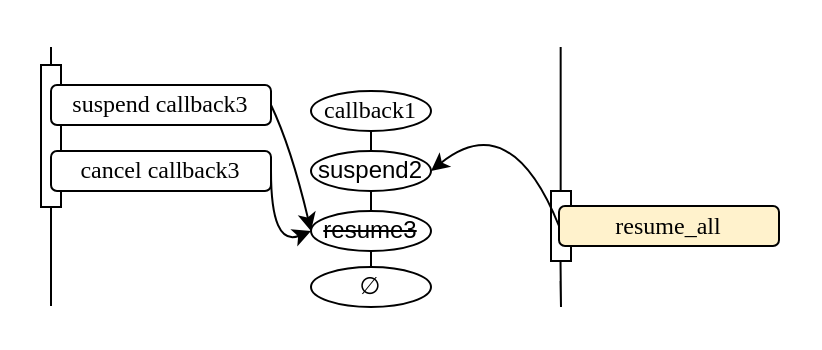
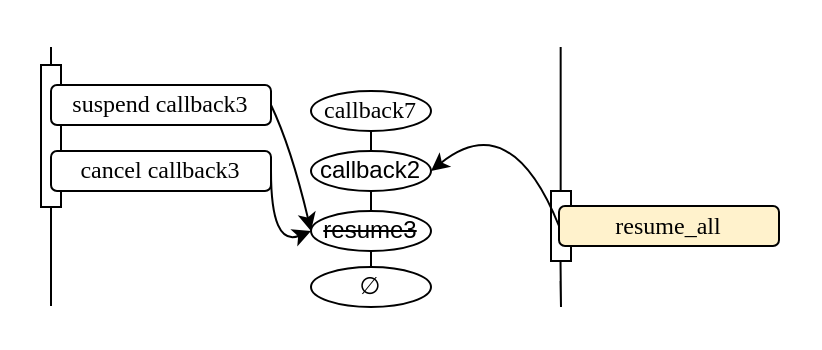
node "callback1": label "callback1" -> "callback7"
node "suspend2": label "suspend2" -> "callback2"
